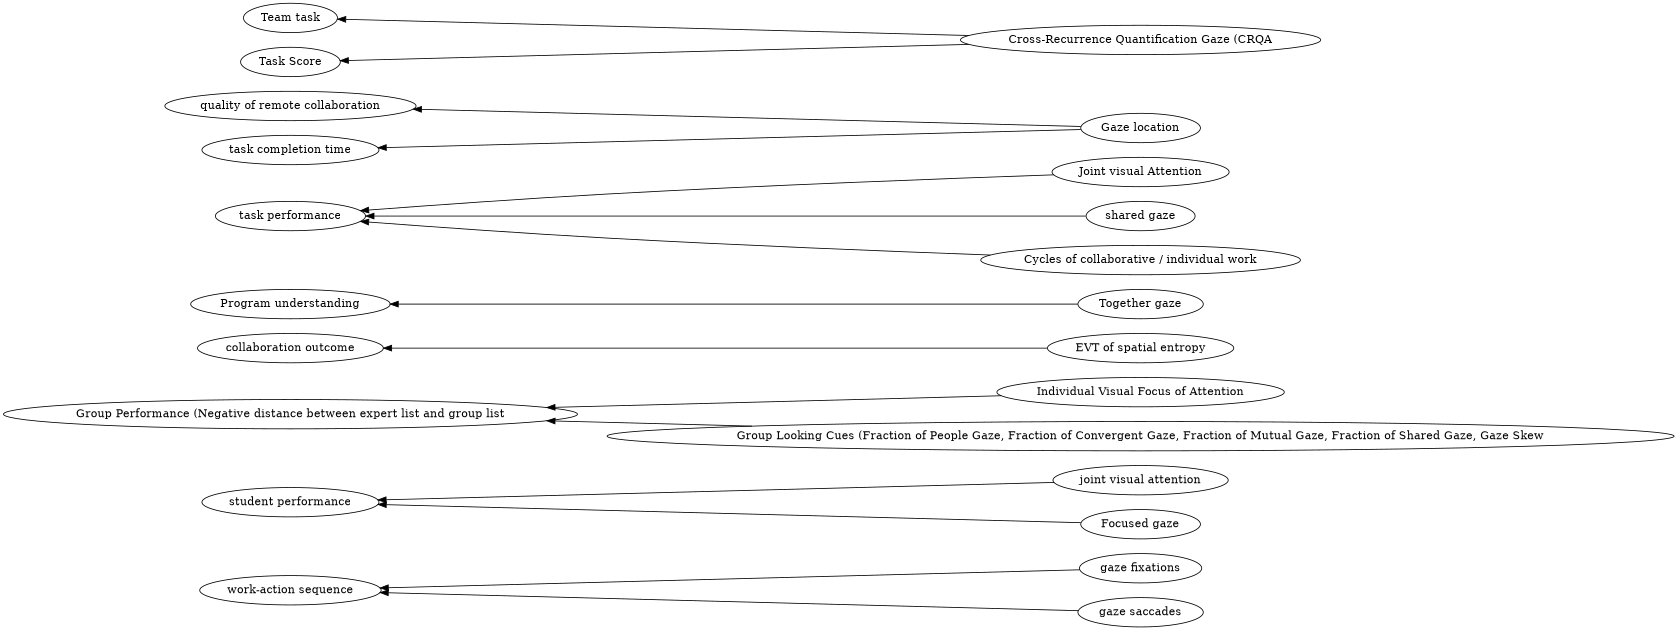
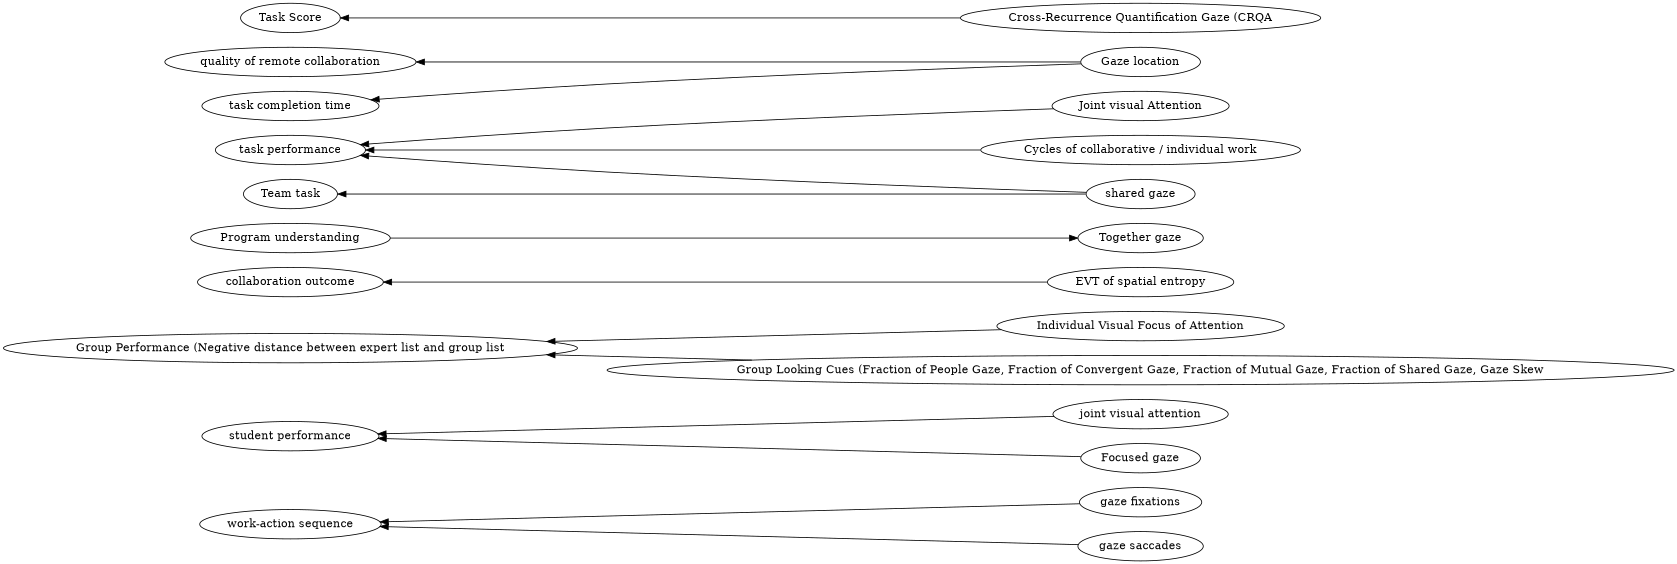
edge "Cross-Recurrence Quantification Gaze (CRQA" -> "Team task": now "shared gaze" -> "Team task"
edge "Together gaze" -> "Program understanding": reversed
